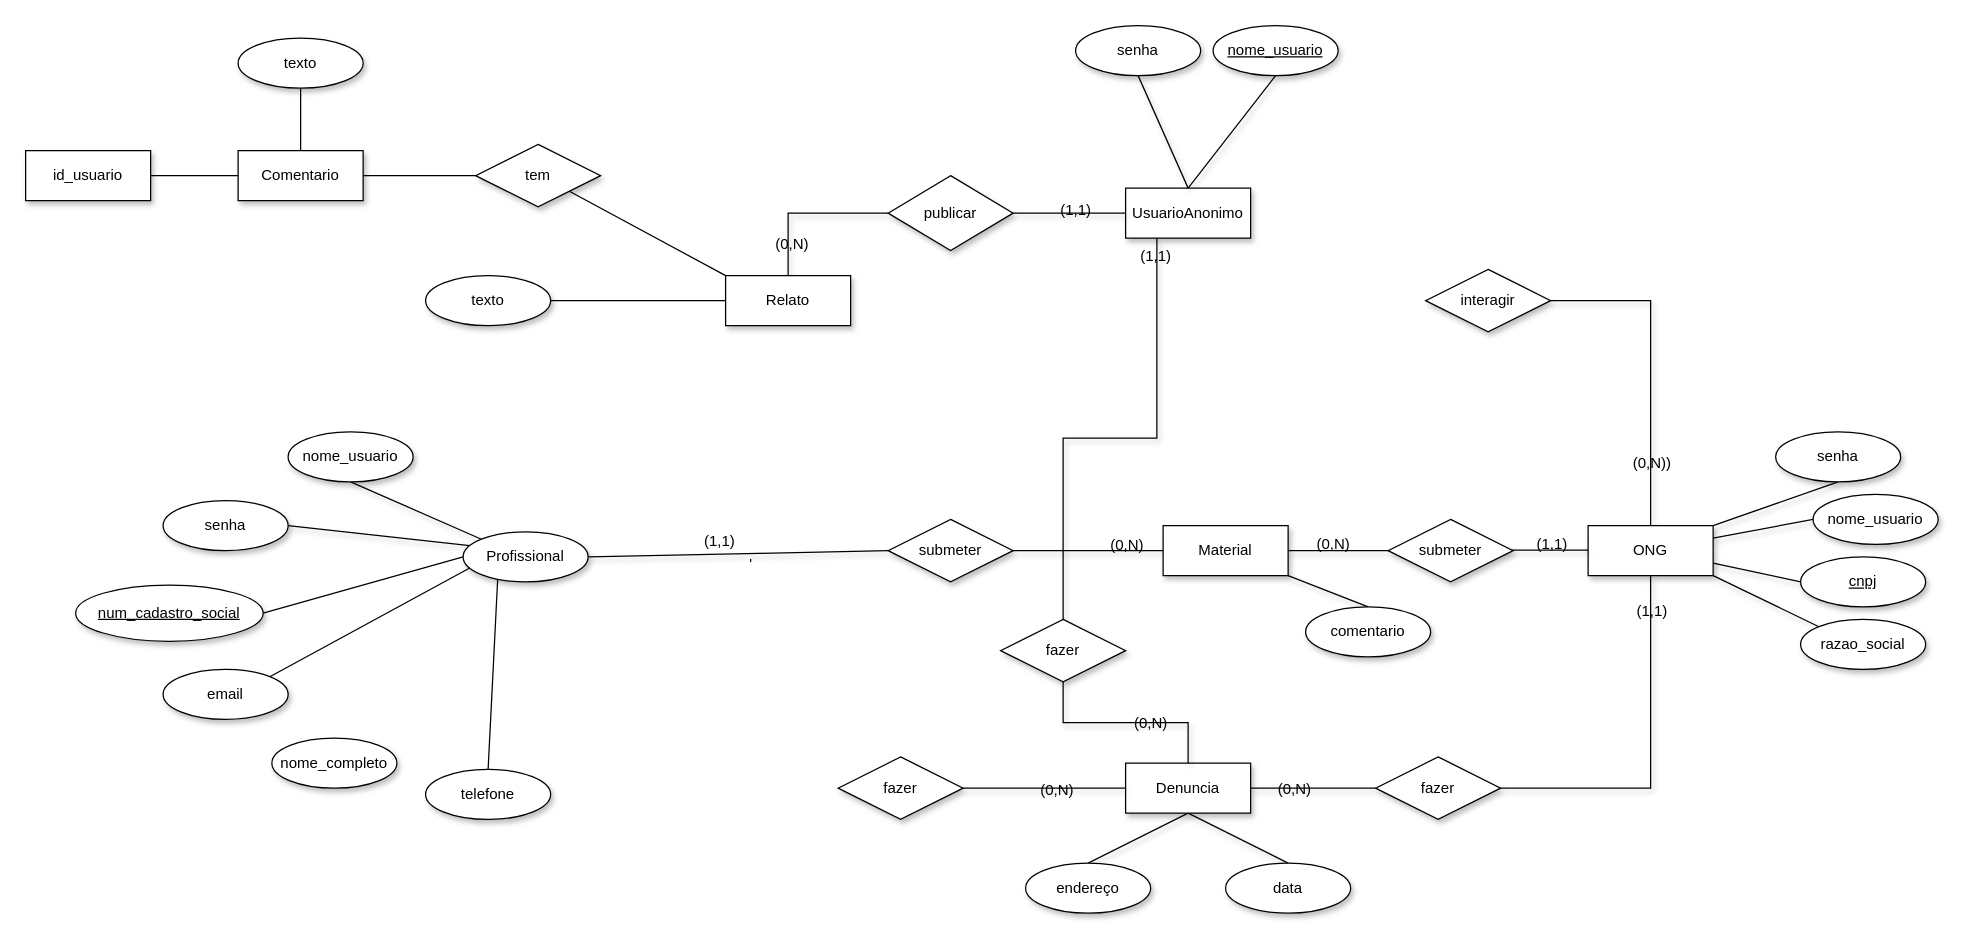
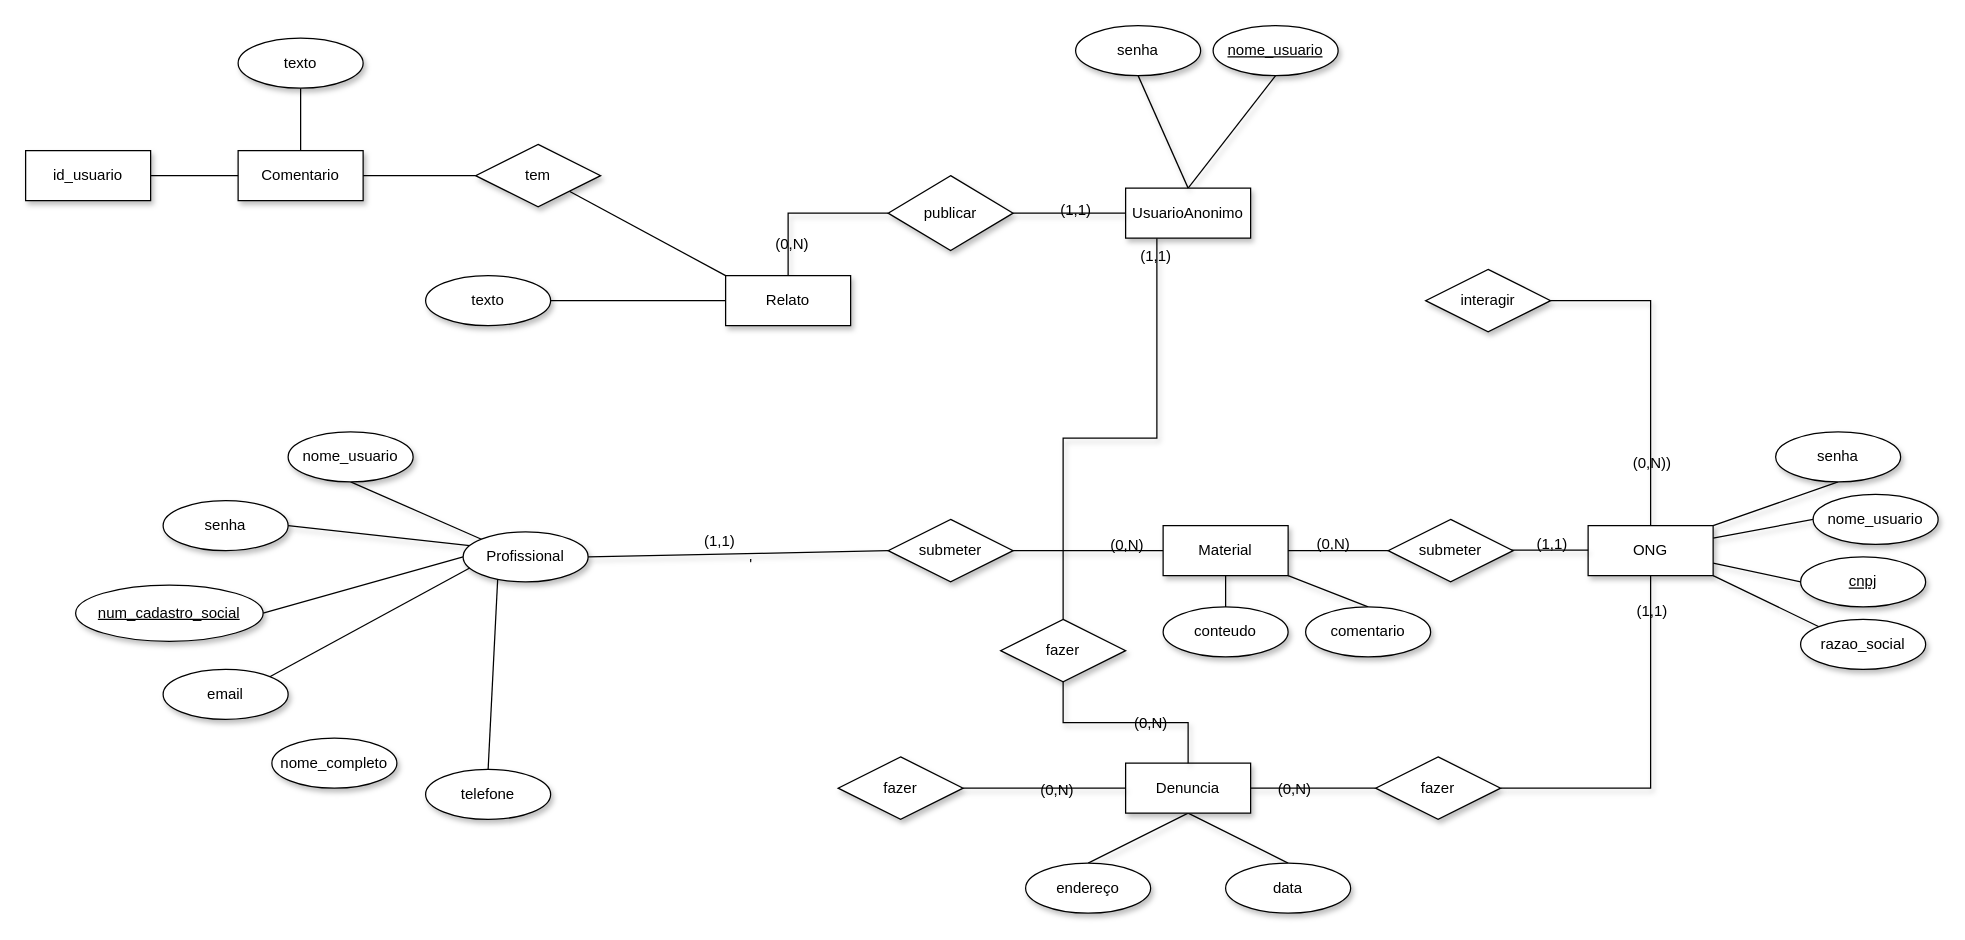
edge "Material" -- "conteudo": added
node "conteudo": added
